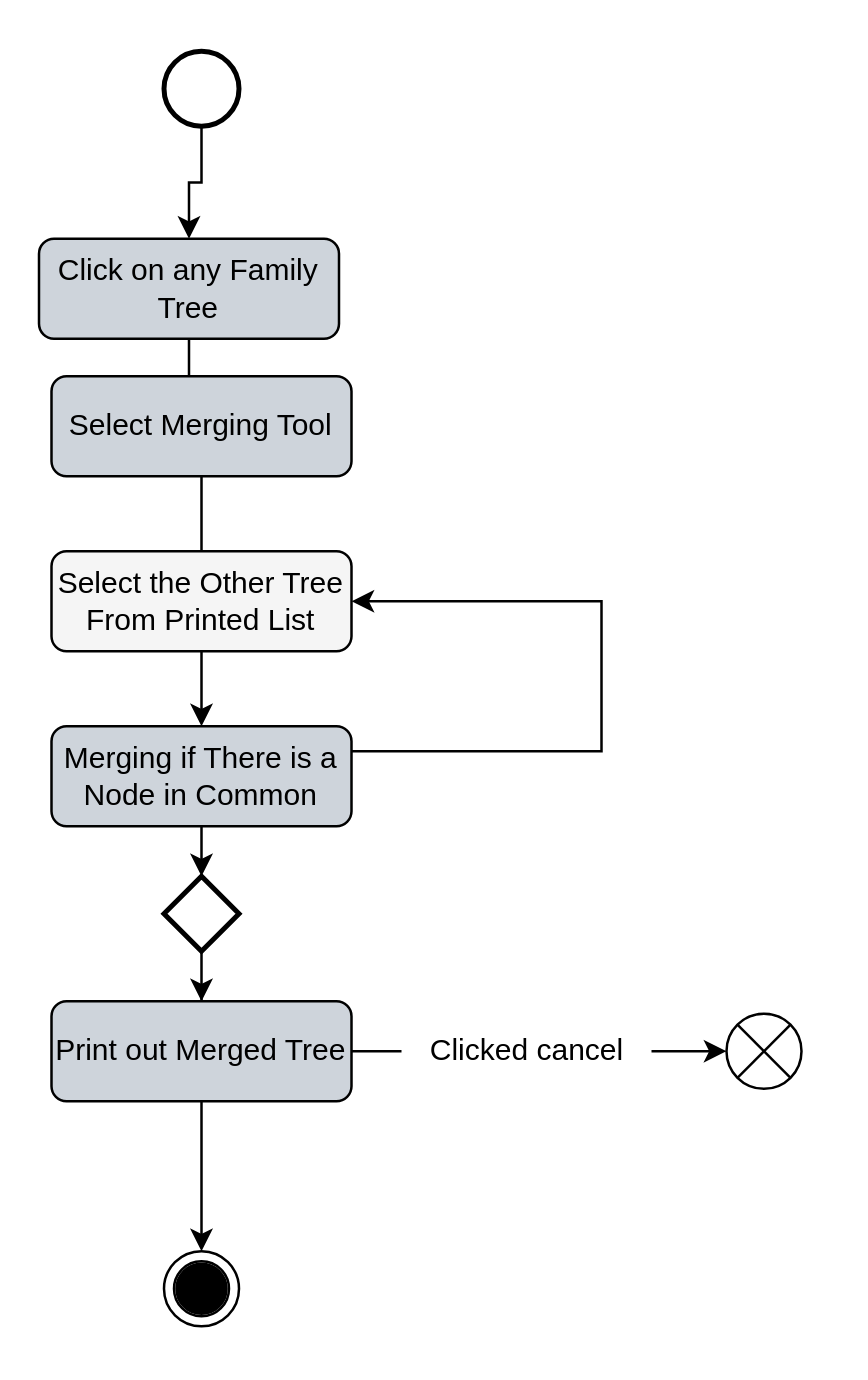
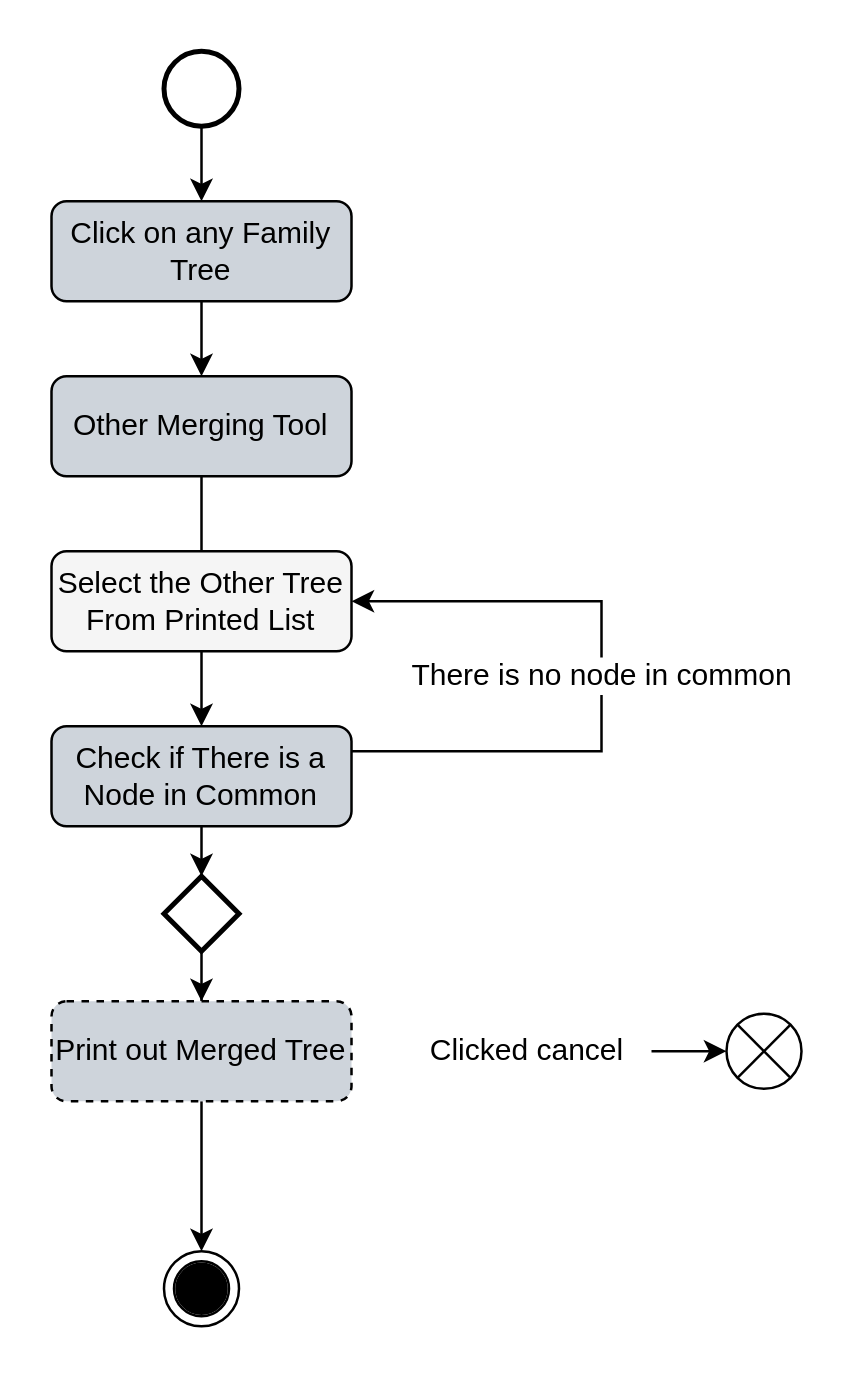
node "Click on any Family Tree": moved (189, 289) -> (201, 251)
node "Select Merging Tool": label "Select Merging Tool" -> "Other Merging Tool"
node "There is no node in common": added
node "Merging if There is a Node in Common": label "Merging if There is a Node in Common" -> "Check if There is a Node in Common"
node "Print out Merged Tree": style solid -> dashed
edge "Print out Merged Tree" -- "Clicked cancel": removed
